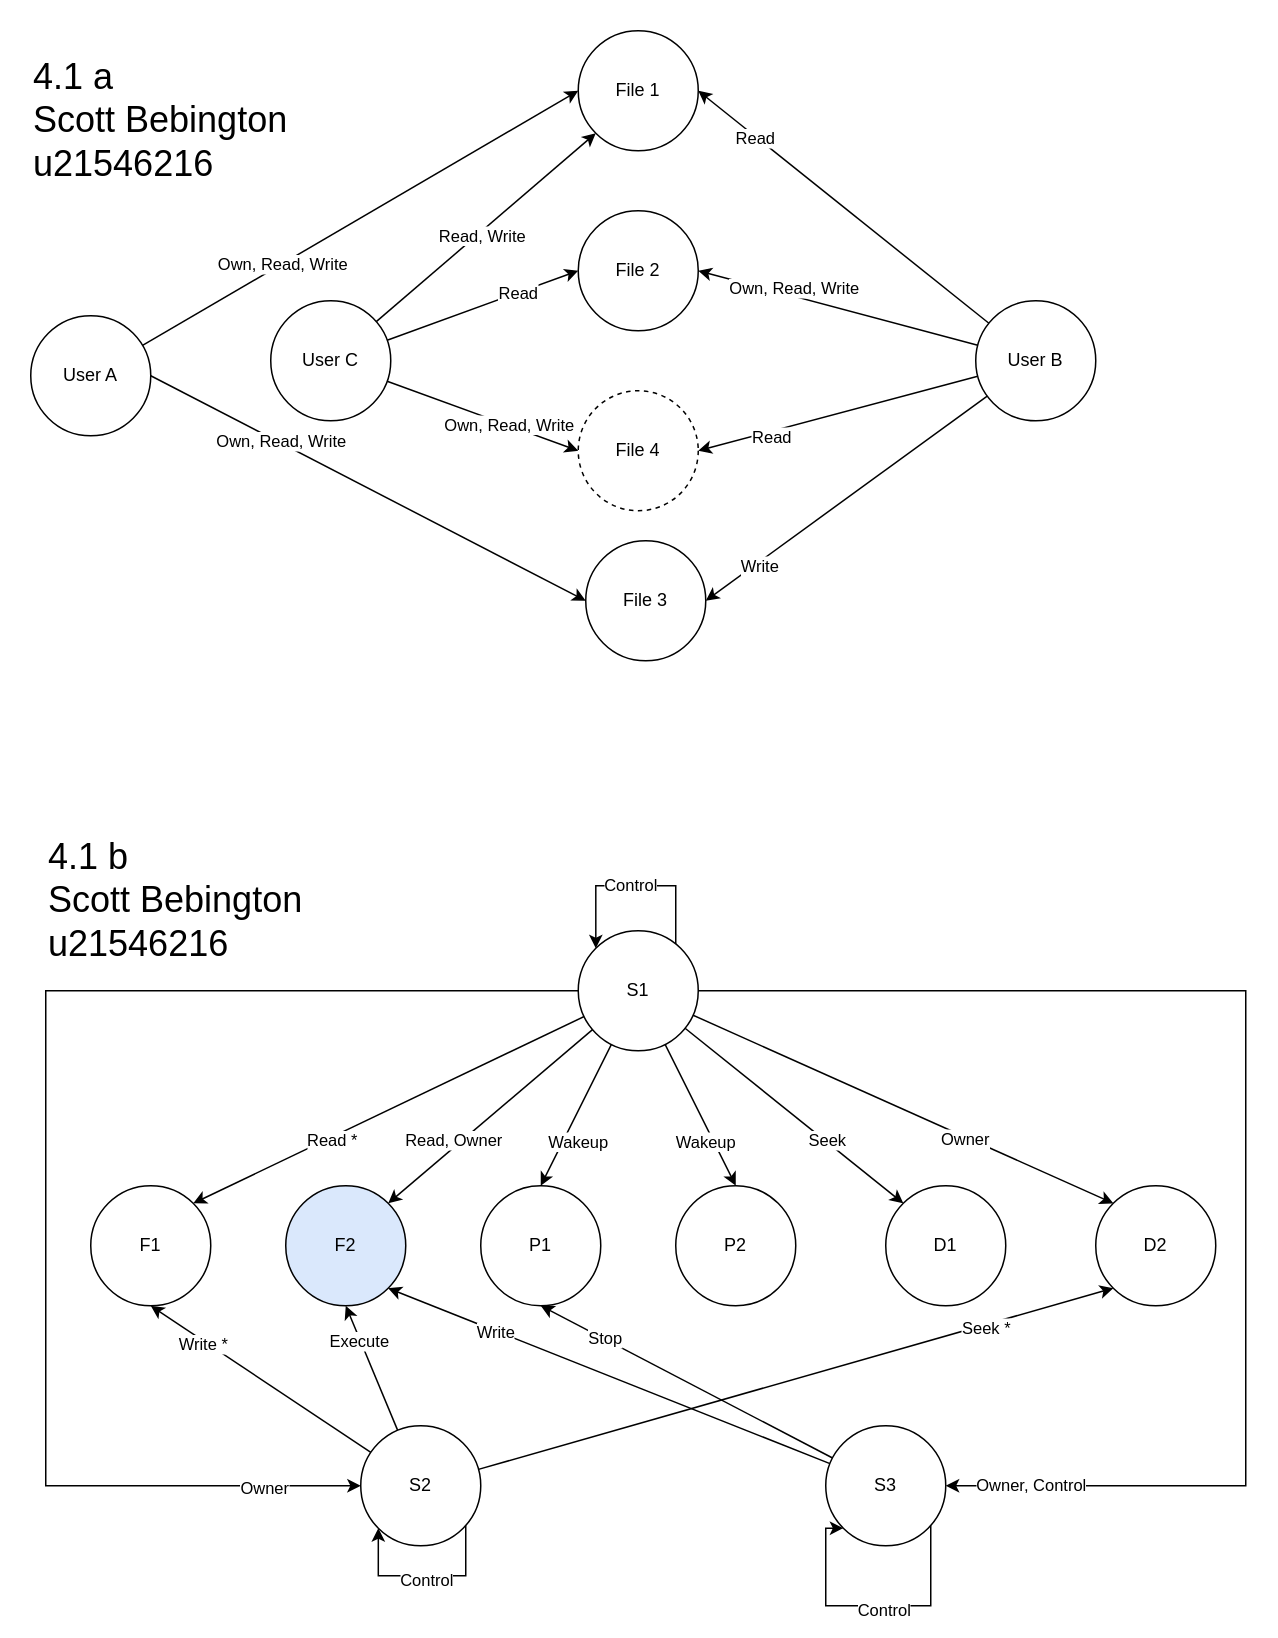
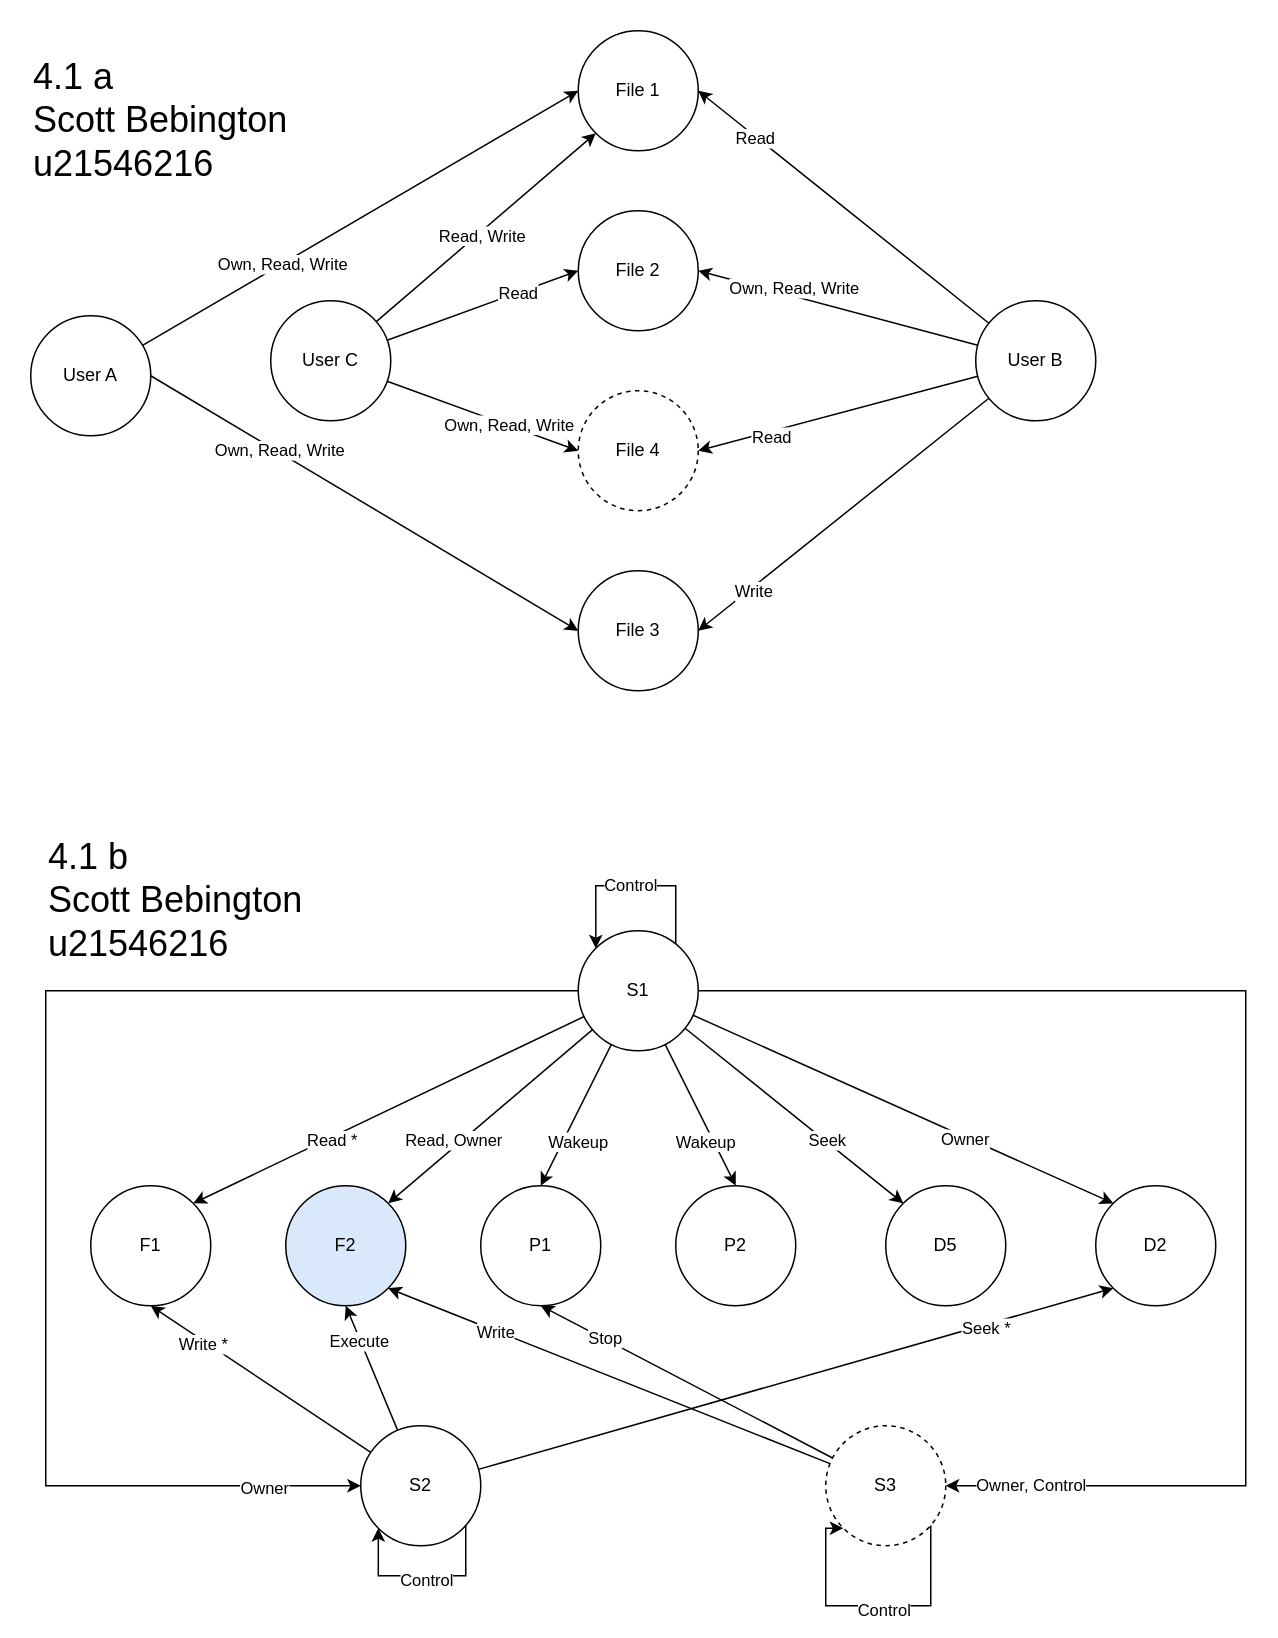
node "File 3": moved (646, 601) -> (638, 631)
node "D1": label "D1" -> "D5"
node "S3": style solid -> dashed
